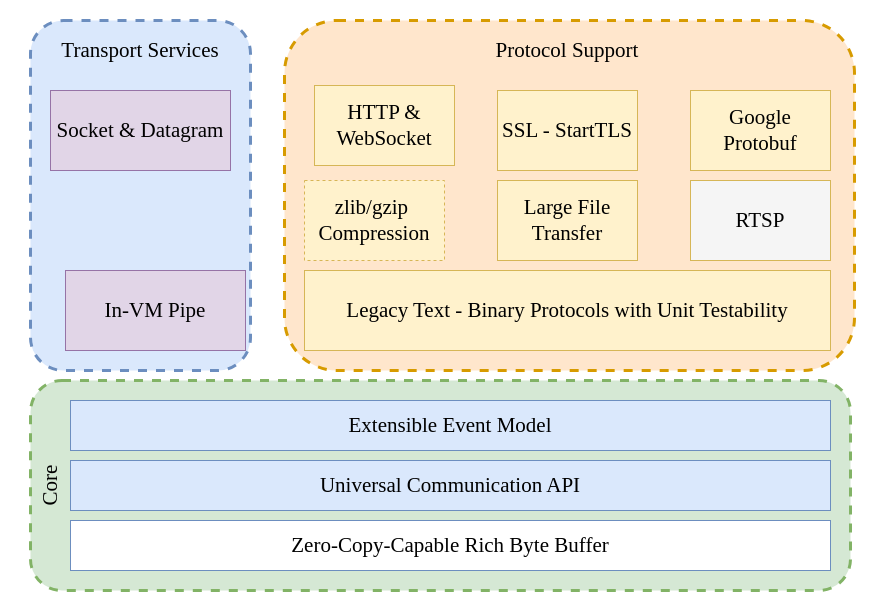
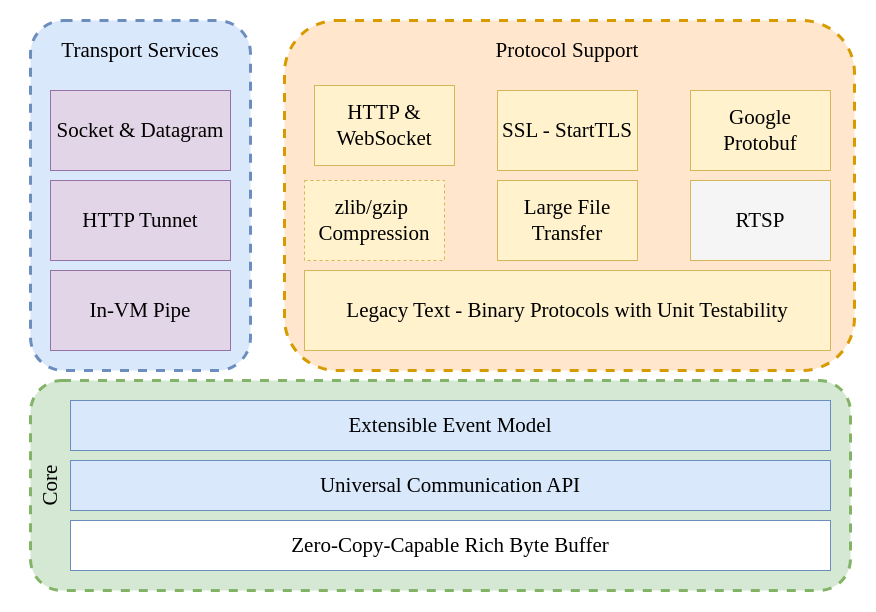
node "HTTP Tunnet": added
node "In-VM Pipe": moved (156, 311) -> (141, 311)
